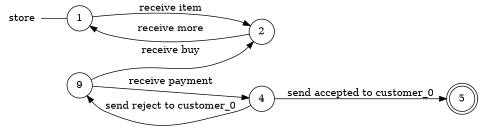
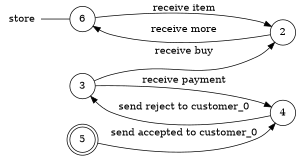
node "1": label "1" -> "6"
node "9": label "9" -> "3"
edge "4" -> "5": reversed
